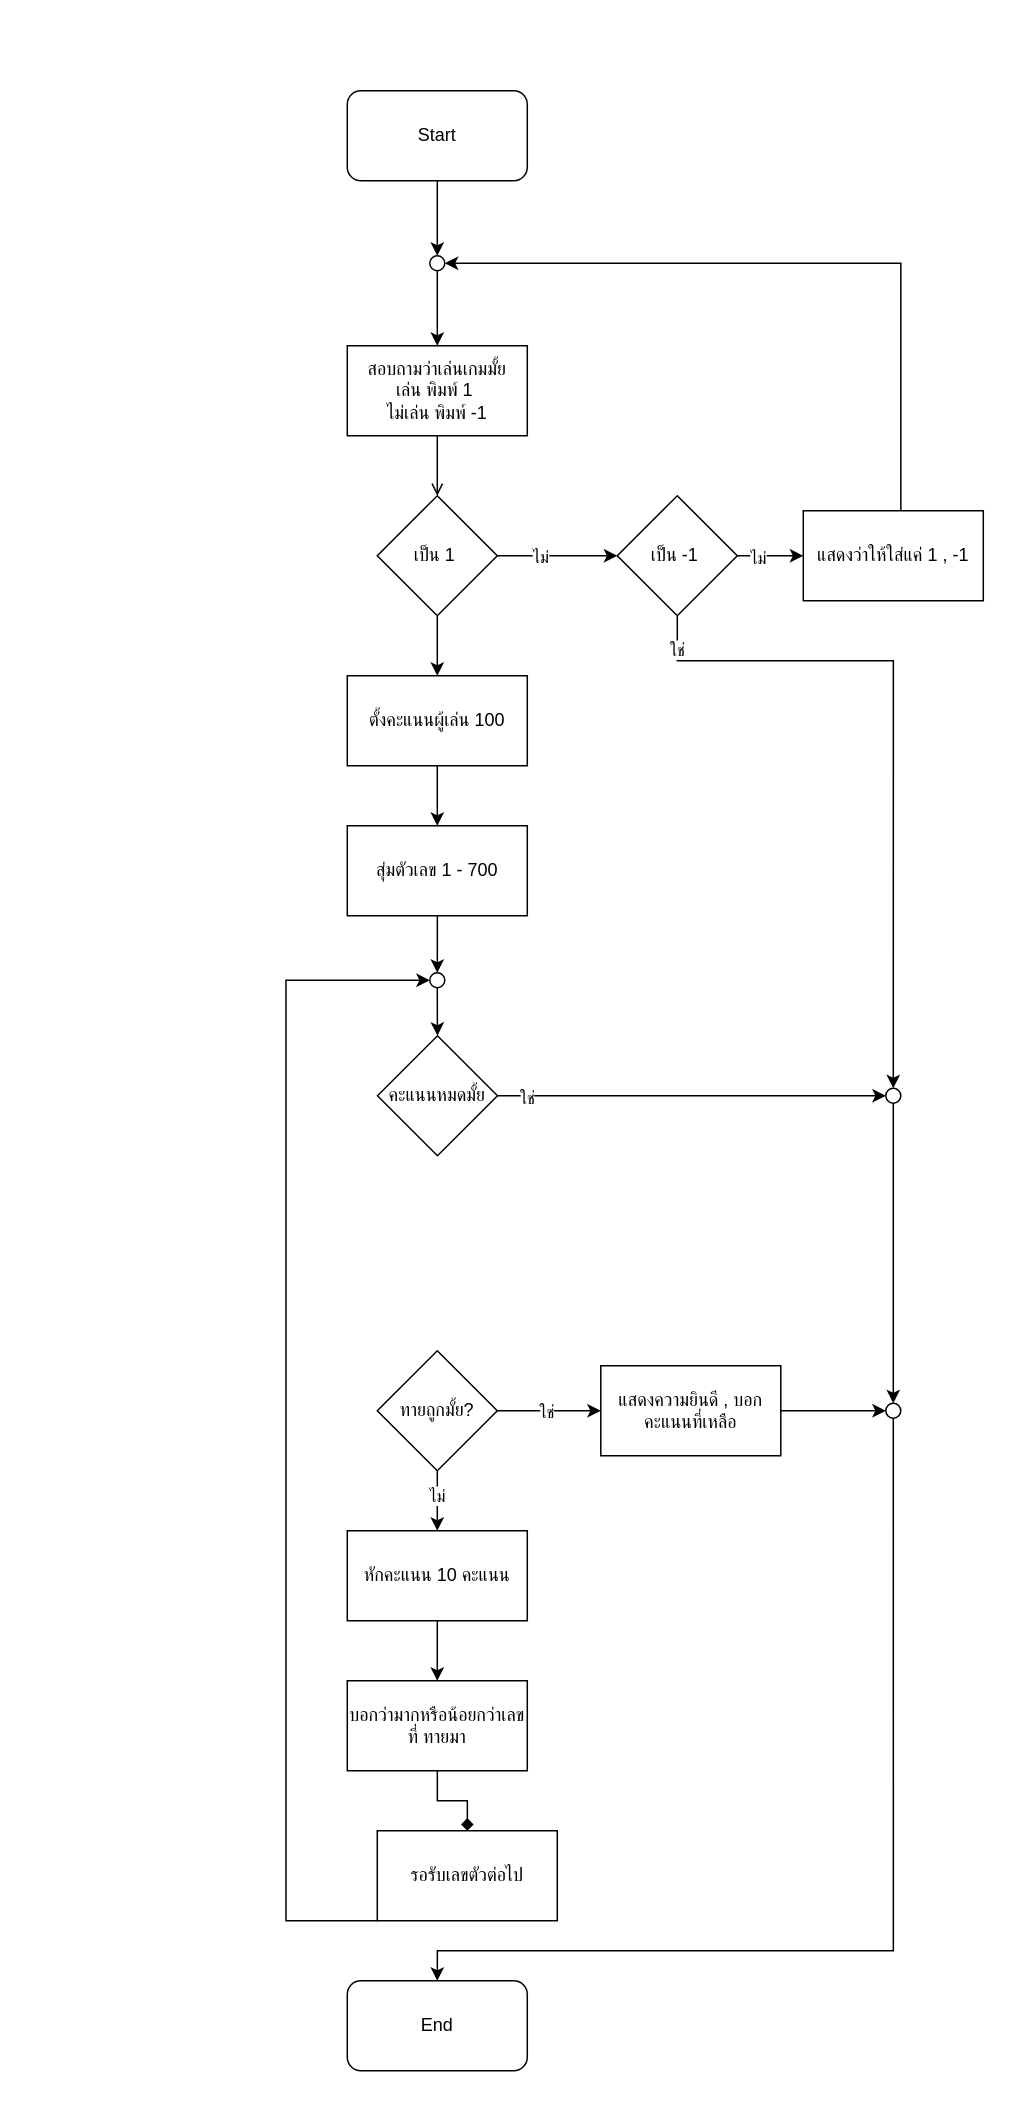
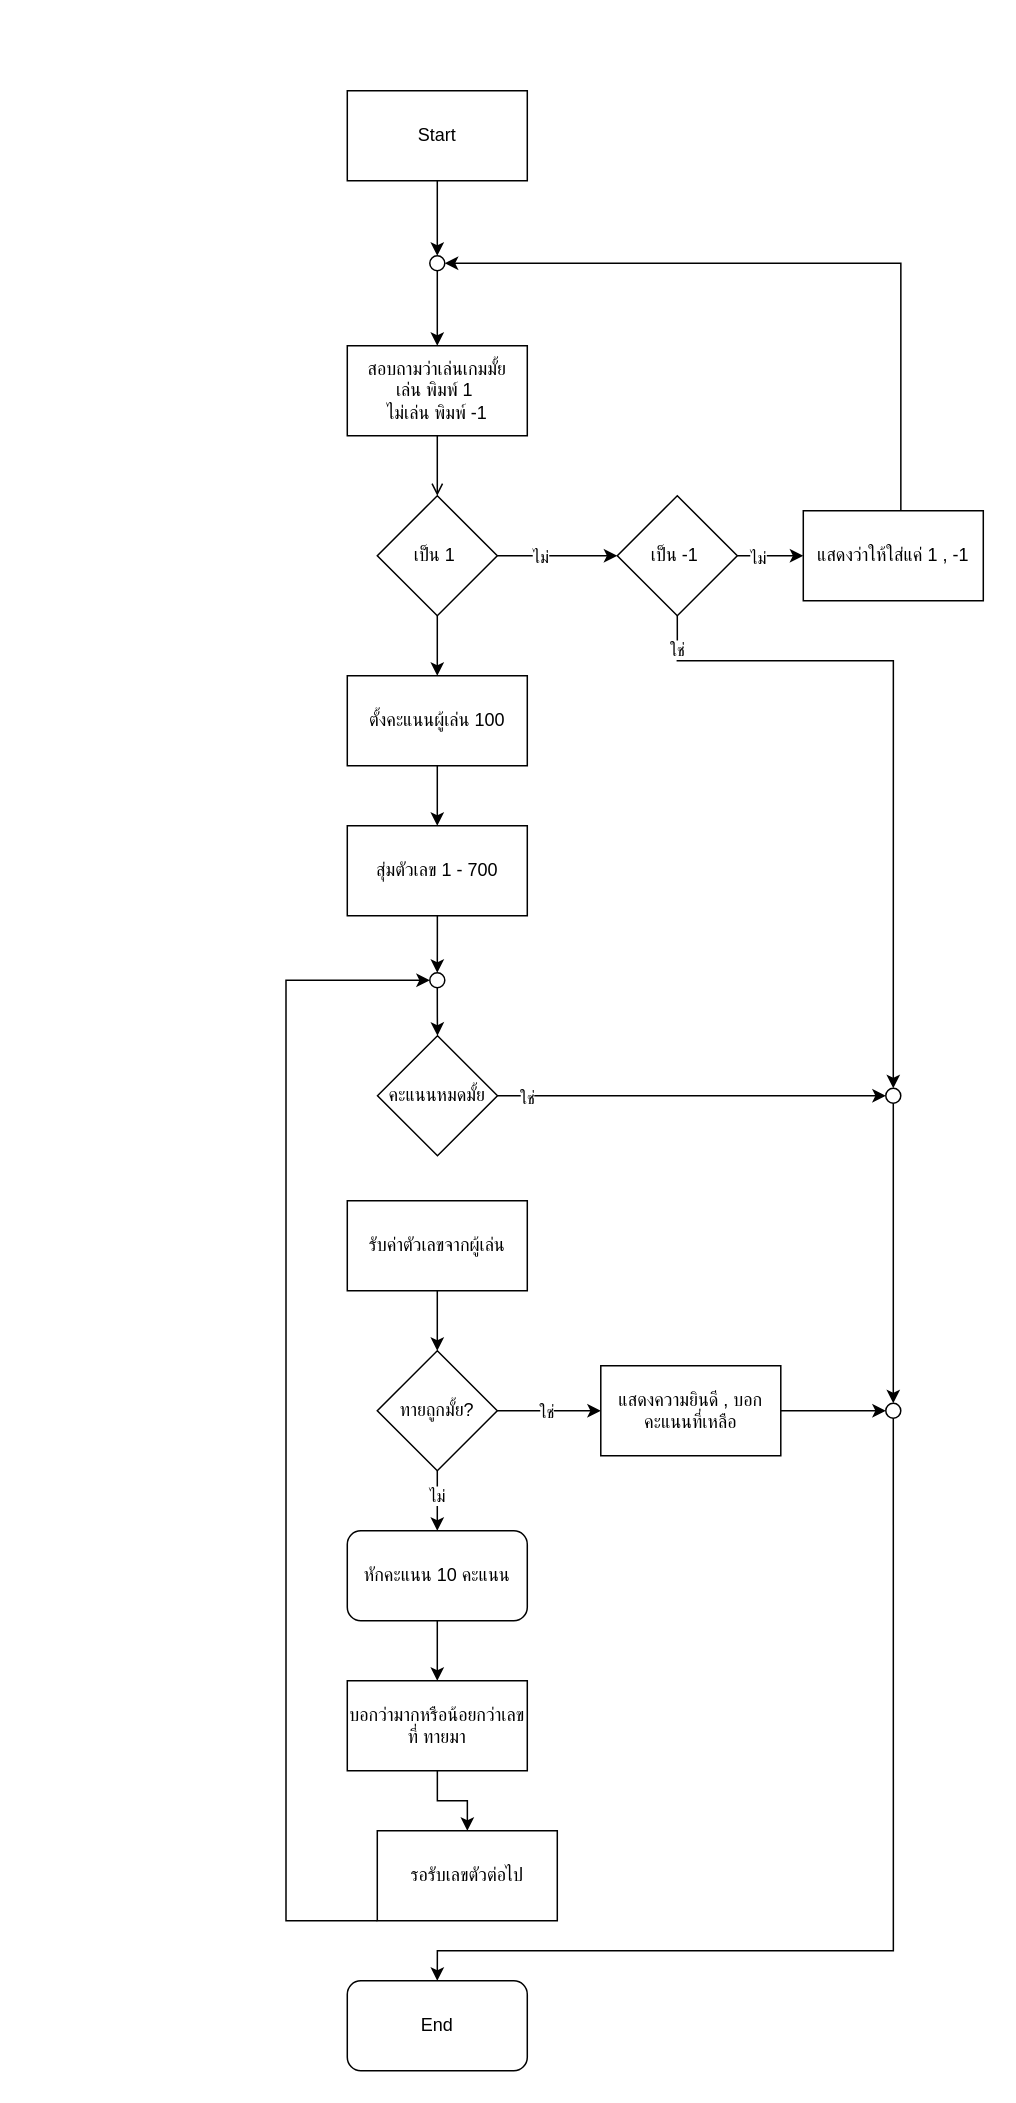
node "Start": shape rounded rectangle -> rectangle
node "รับค่าตัวเลขจากผู้เล่น": added
edge "รับค่าตัวเลขจากผู้เล่น" -> "ทายถูกมั้ย?": added
node "หักคะแนน 10 คะแนน": shape rectangle -> rounded rectangle
edge "บอกว่ามากหรือน้อยกว่าเลขที่ ทายมา" -> "รอรับเลขตัวต่อไป": arrowhead diamond -> classic
